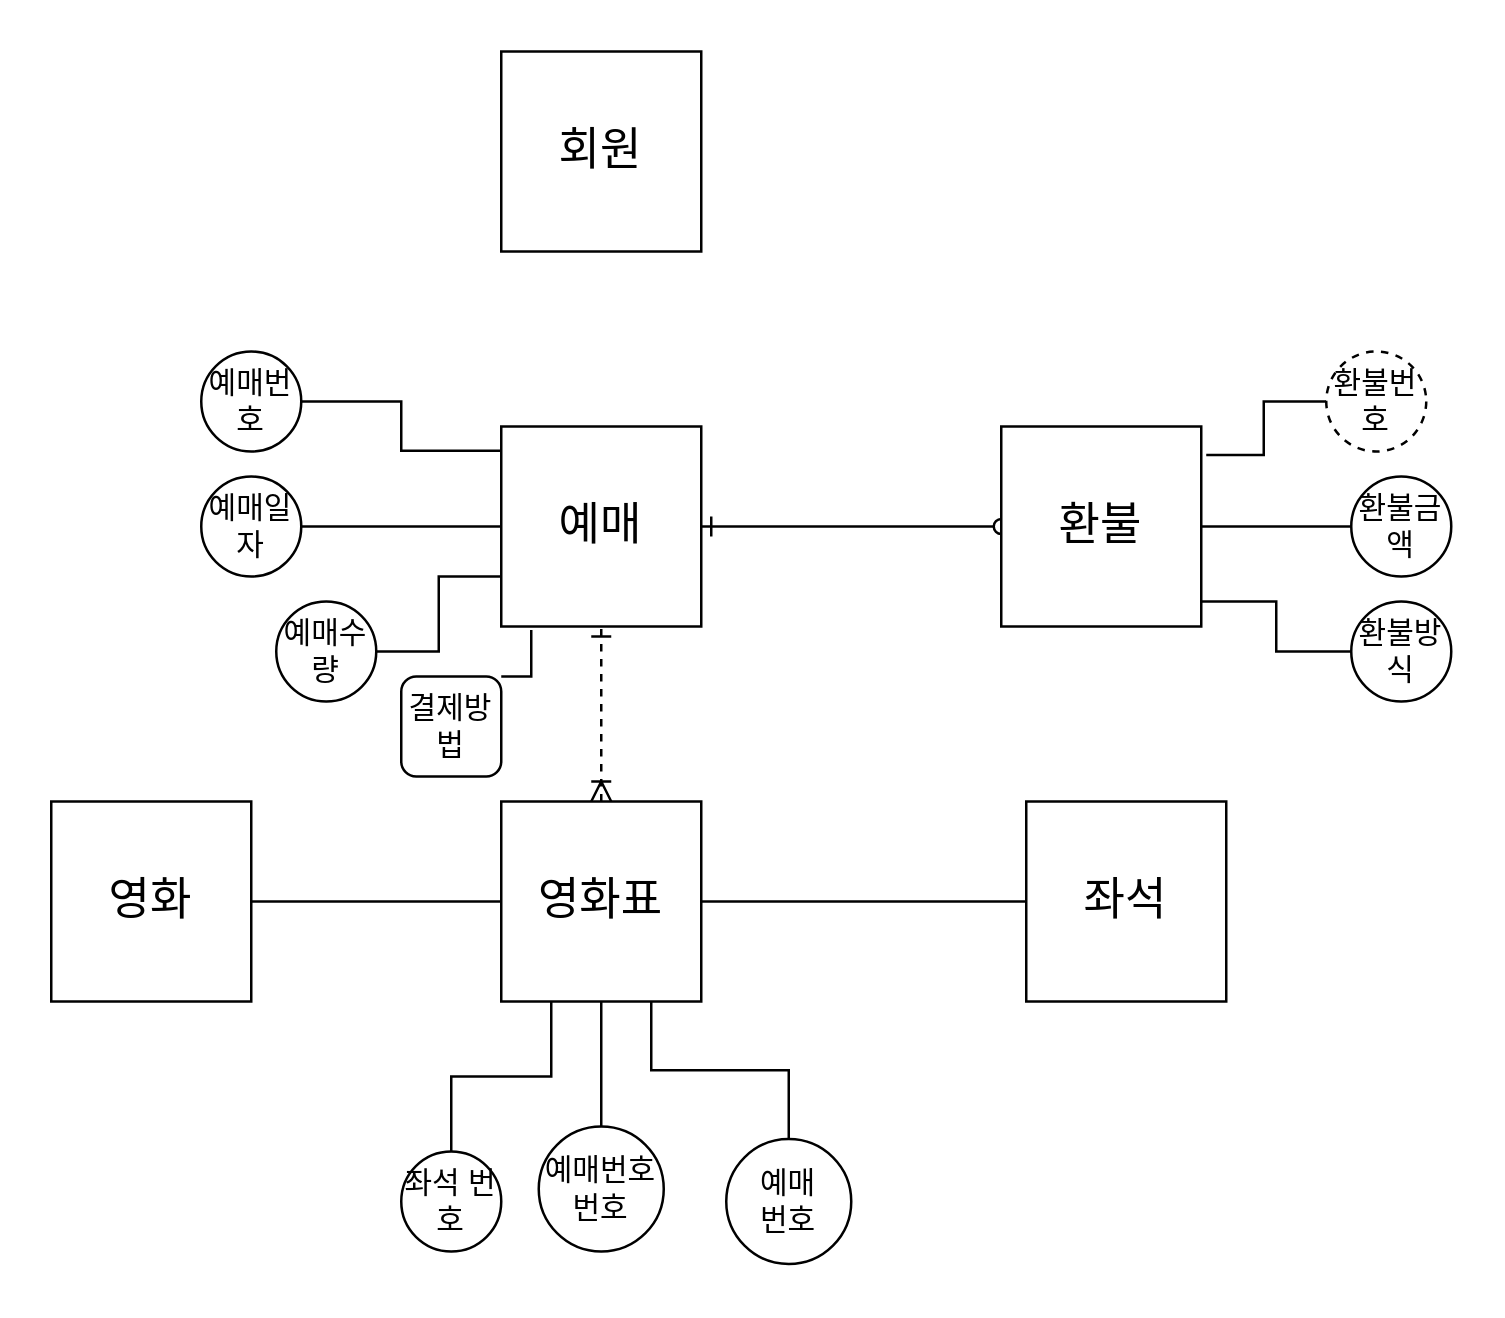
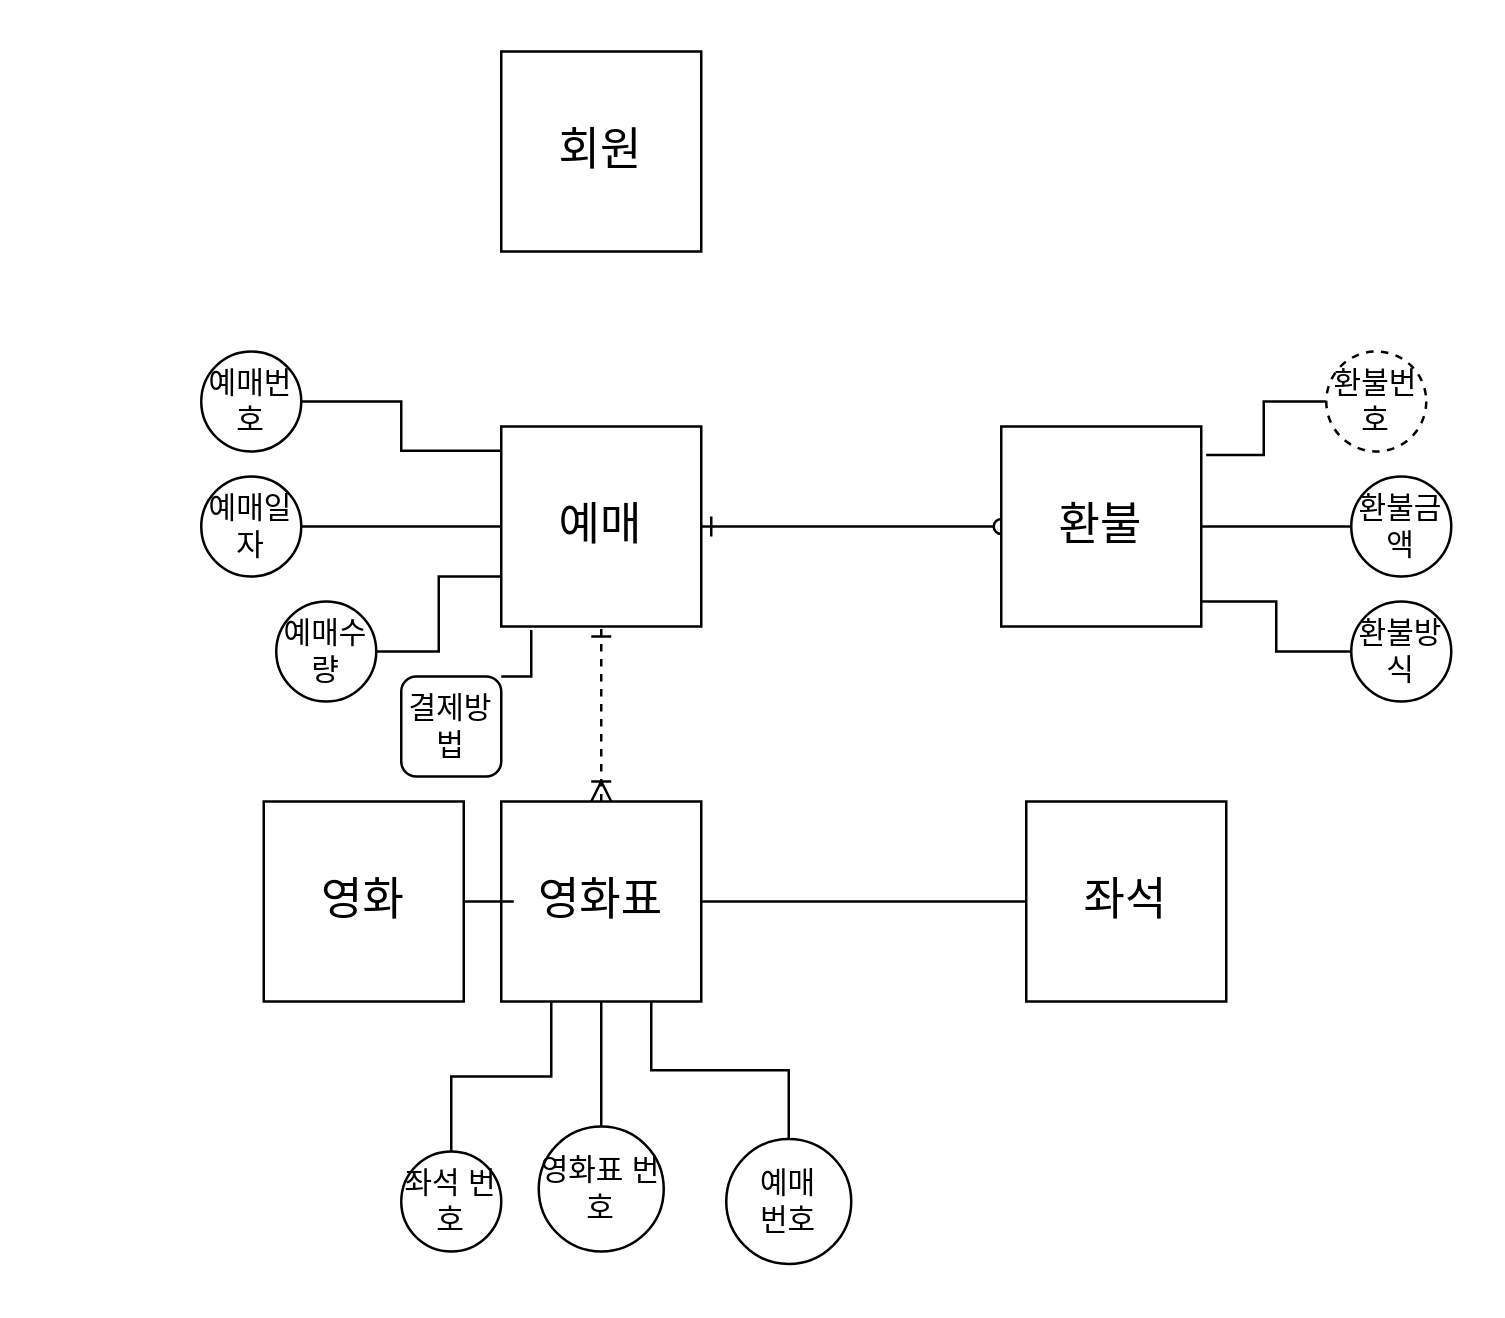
node "영화": moved (151, 901) -> (364, 901)
node "예매번호 번호": label "예매번호 번호" -> "영화표 번호"
